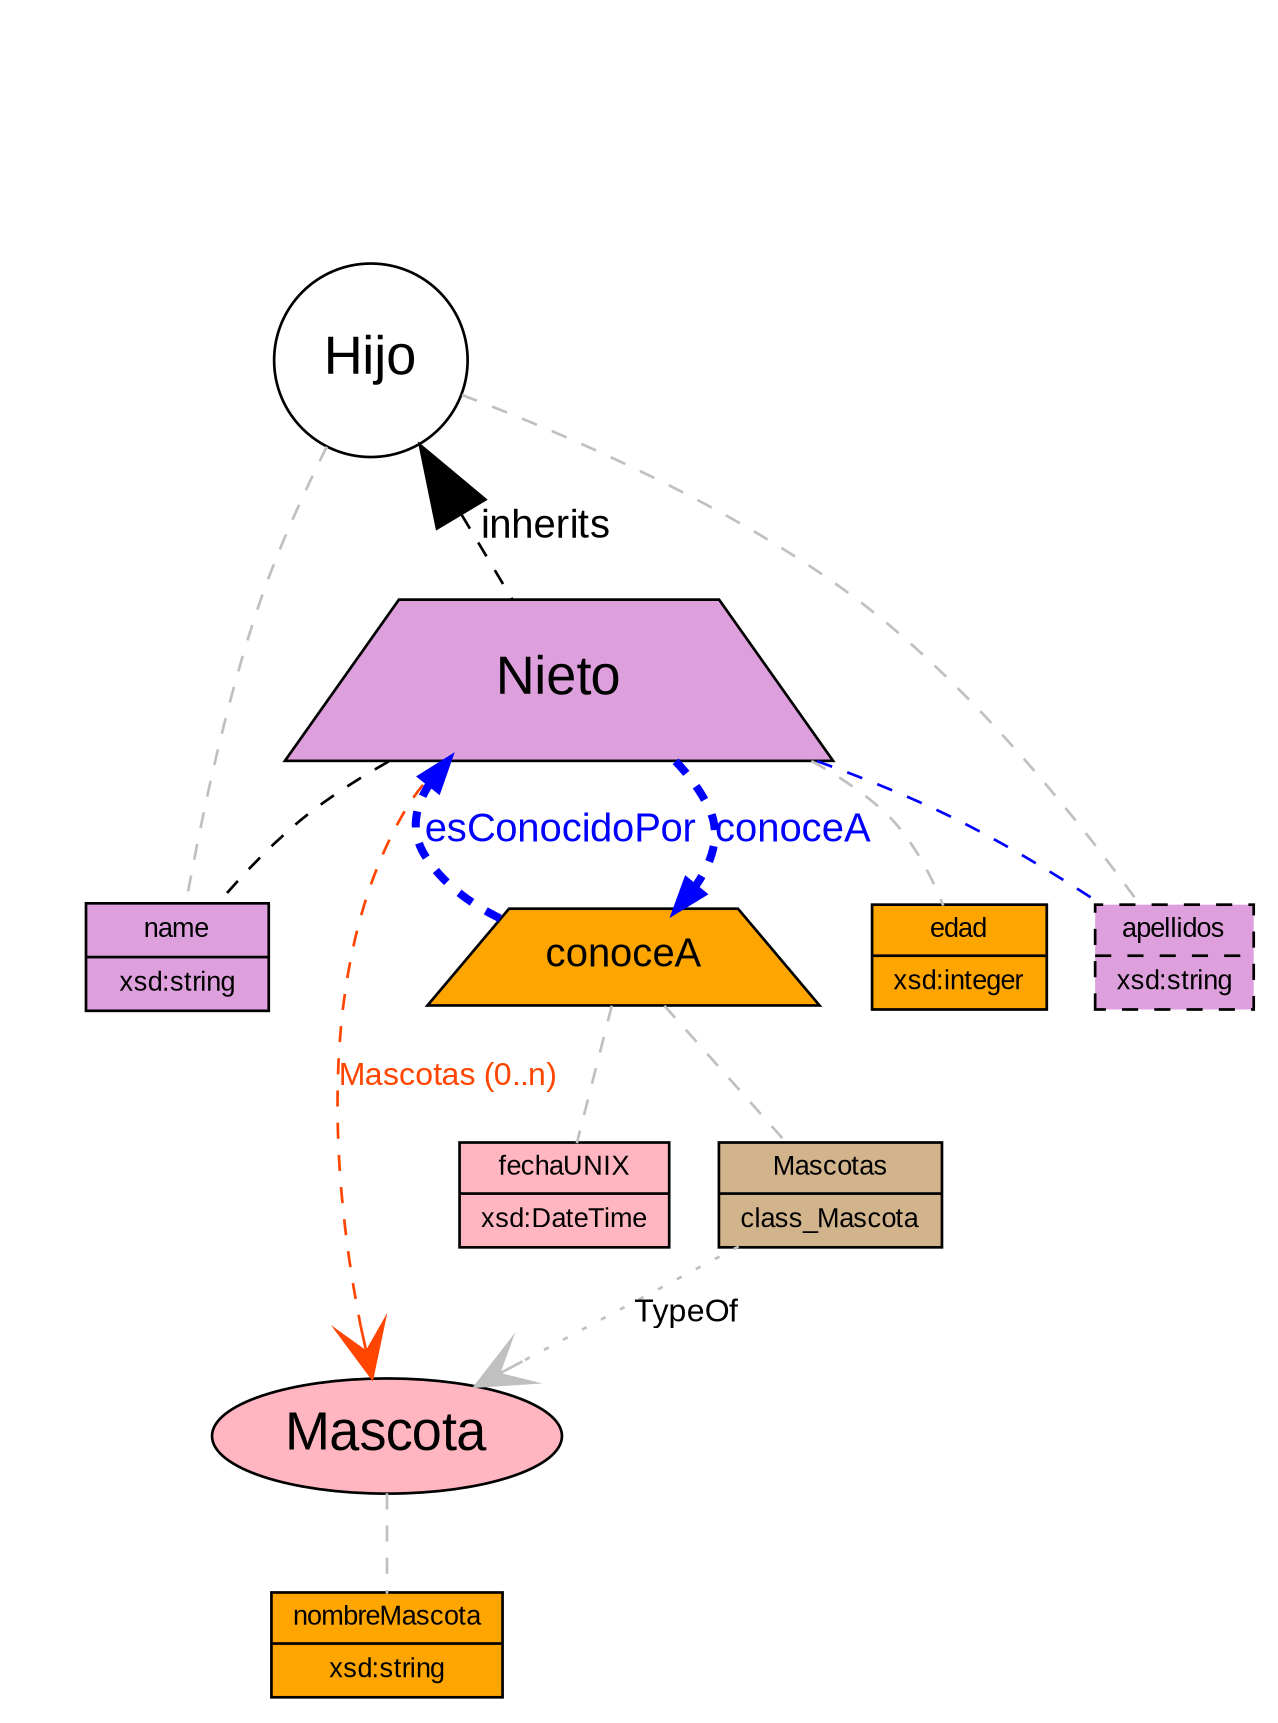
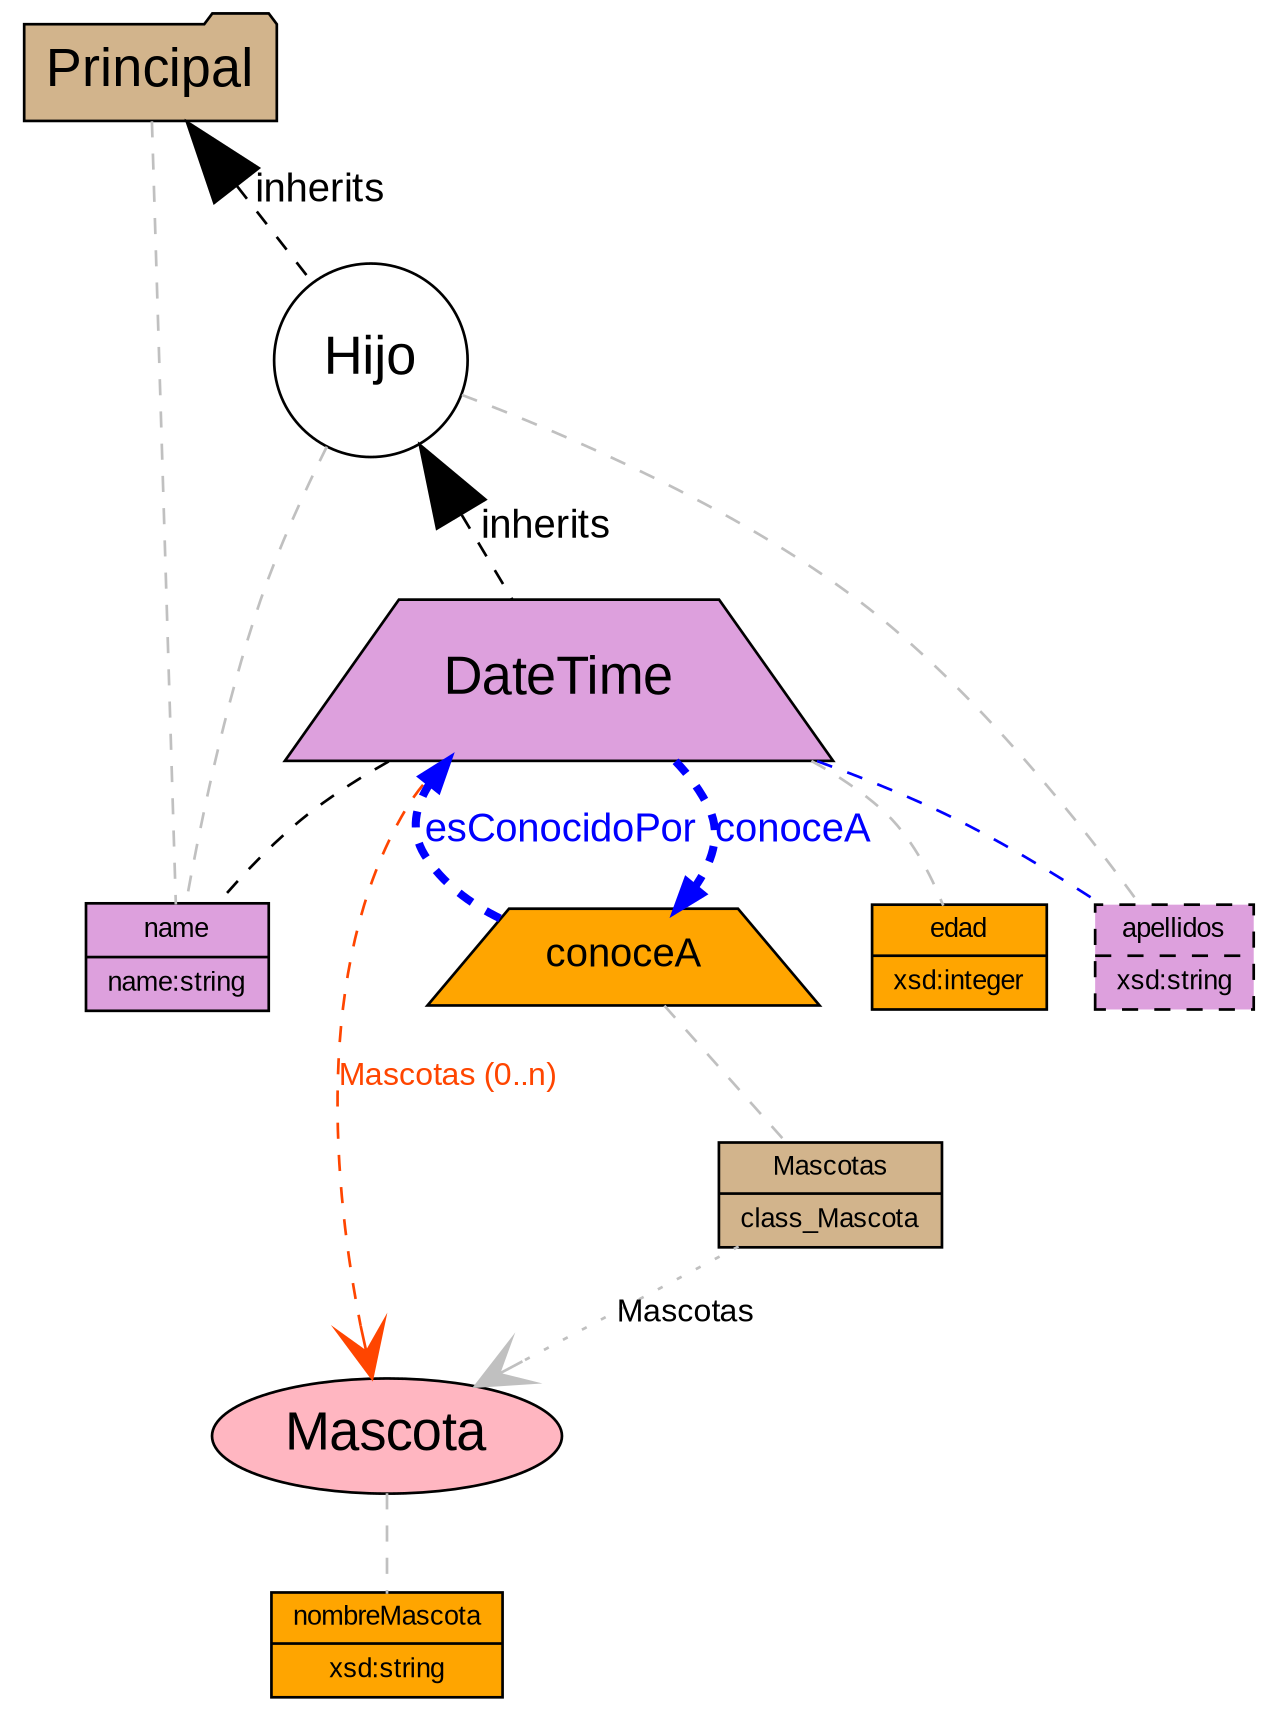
node "Principal": added
node "Nieto": label "Nieto" -> "DateTime"
node "name": text "xsd:string" -> "name:string"
node "fechaUNIX": removed
edge "Mascotas" -- "Mascota": label "TypeOf" -> "Mascotas"
